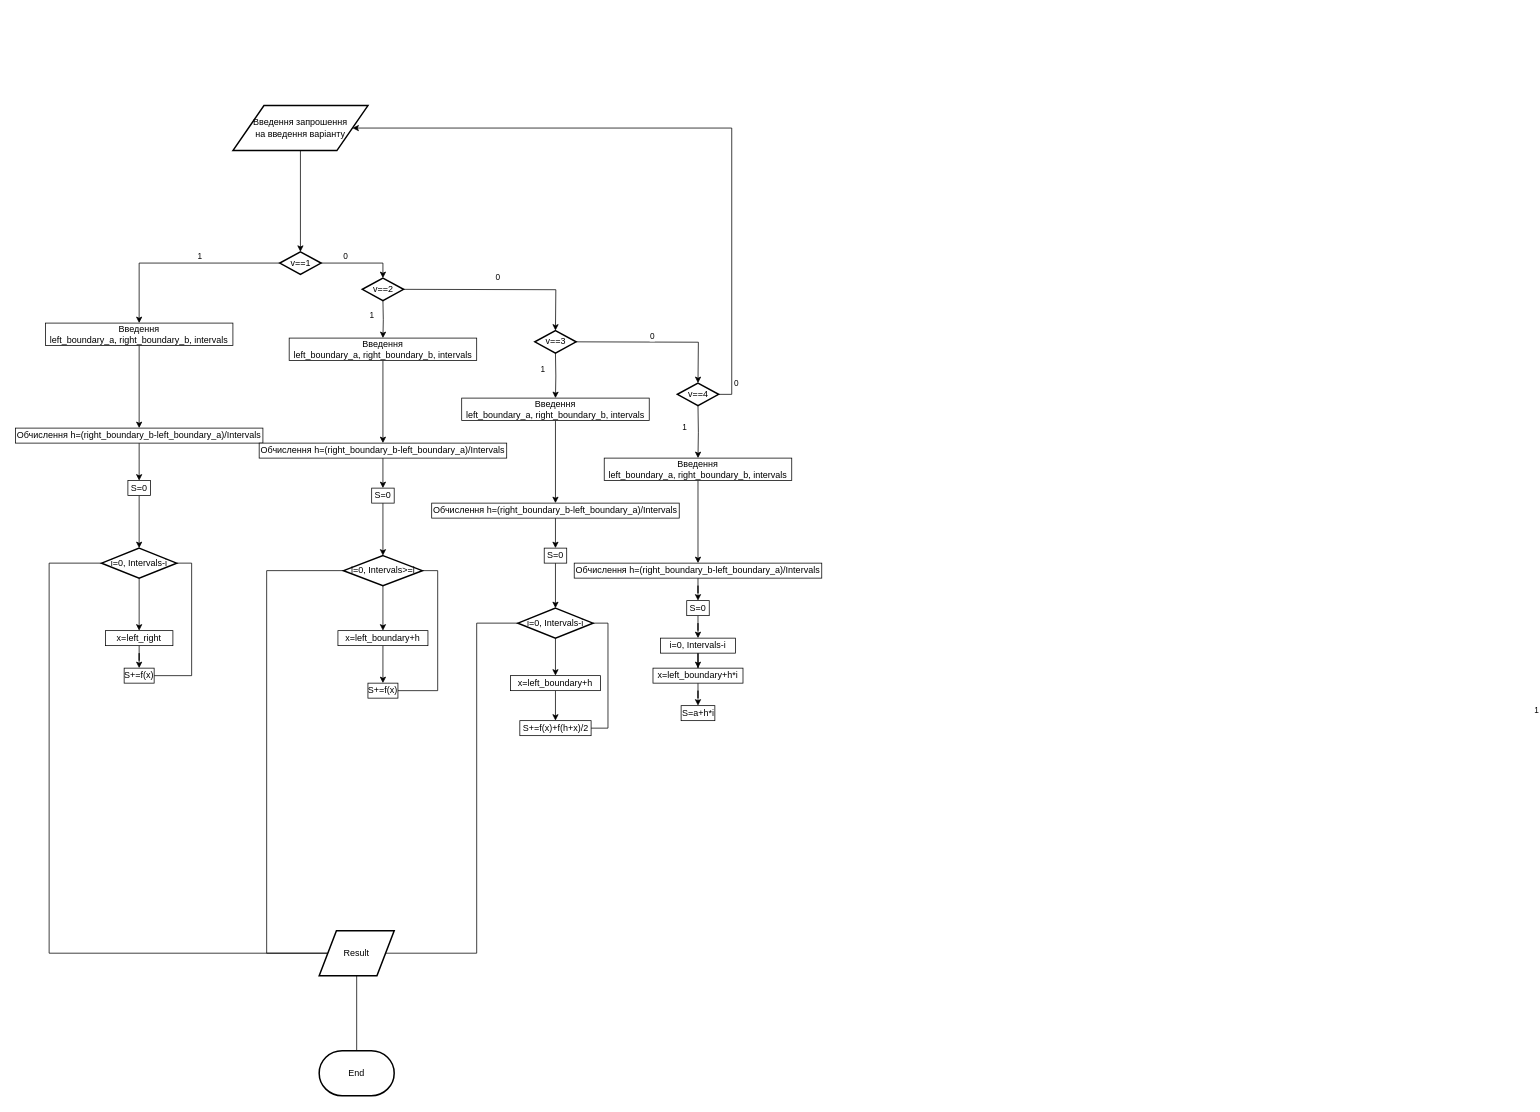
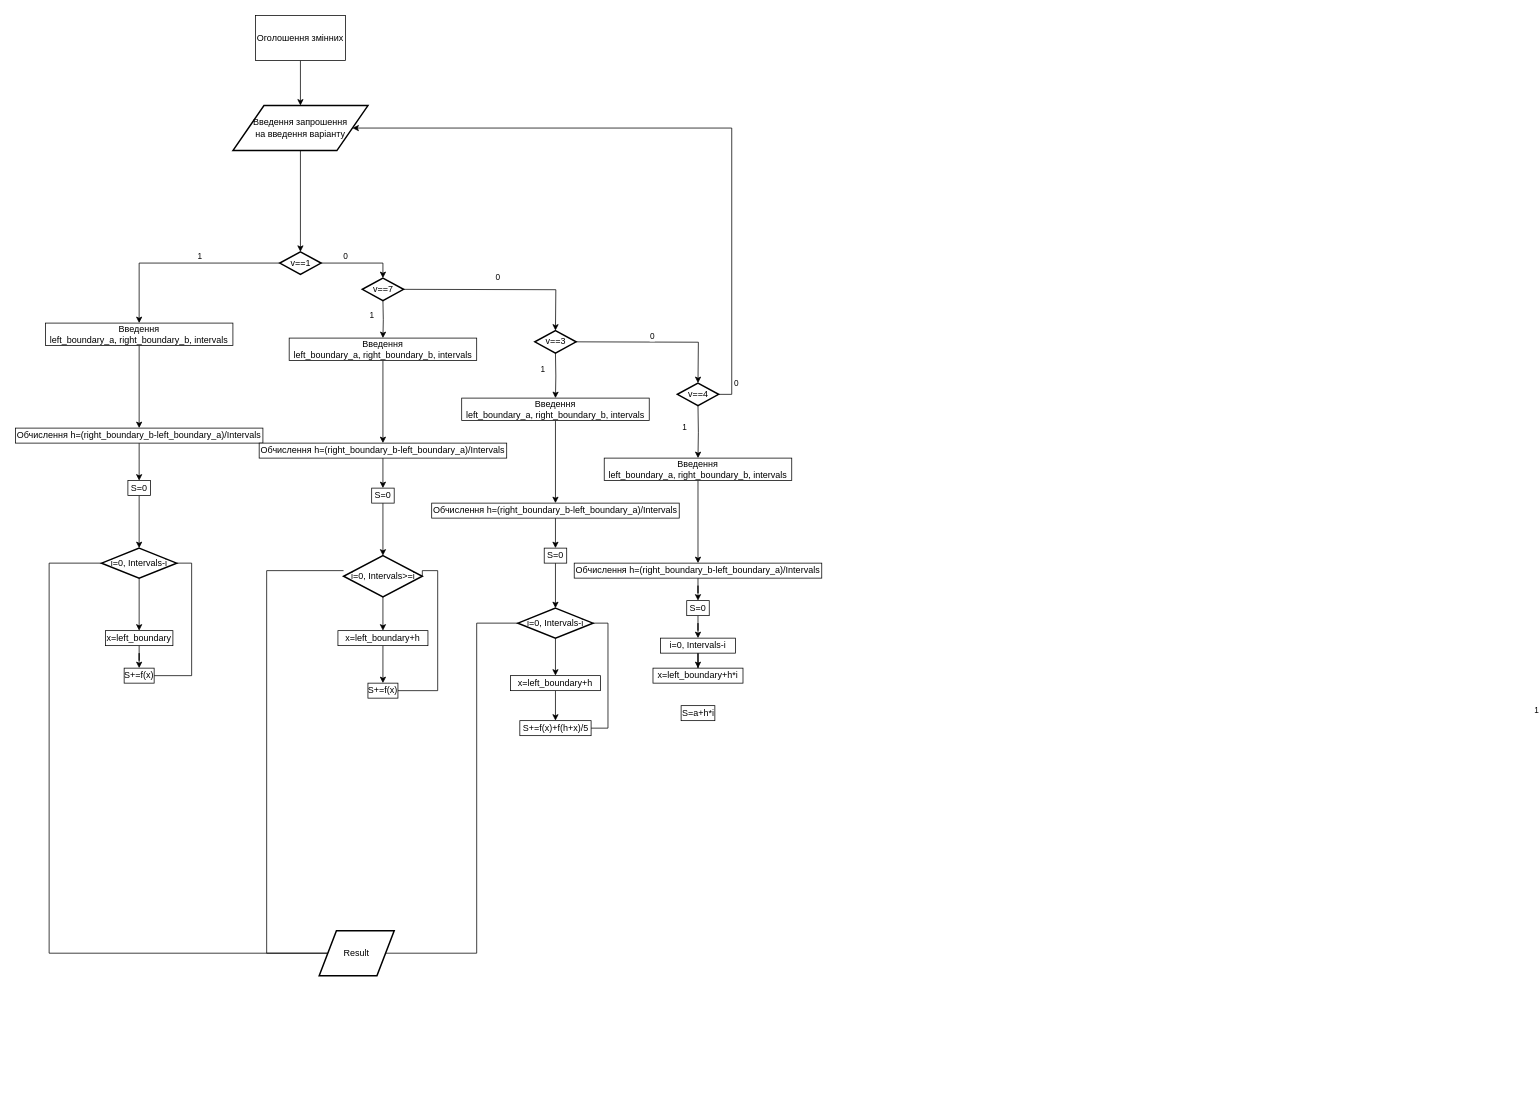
node "Оголошення змінних": added
edge "Оголошення змінних" -> "Введення запрошення на введення варіанту": added
node "v==2": label "v==2" -> "v==7"
node "i=0, Intervals>=i": size 79x30 -> 79x41
node "x=left_right": label "x=left_right" -> "x=left_boundary"
edge "x=left_boundary+h*i" -> "S=a+h*i": removed
node "S+=f(x)+f(h+x)/2": label "S+=f(x)+f(h+x)/2" -> "S+=f(x)+f(h+x)/5"
edge "Result" -- "End": removed
node "End": removed
